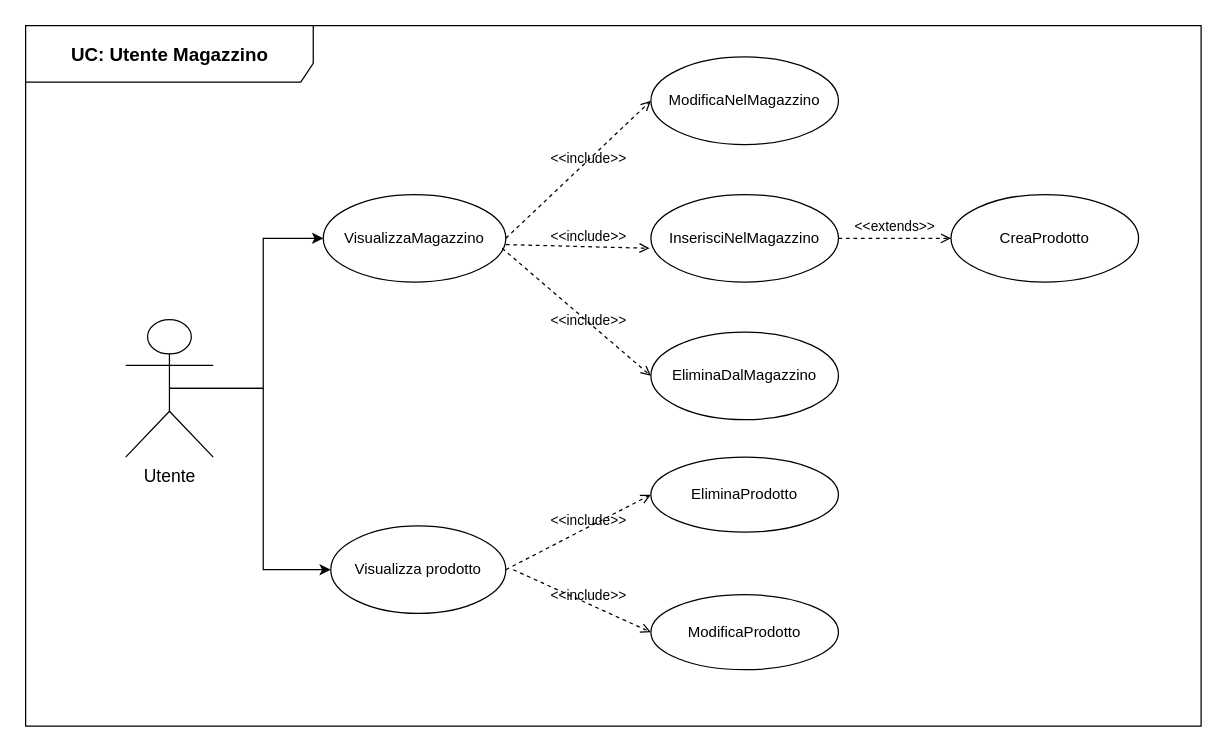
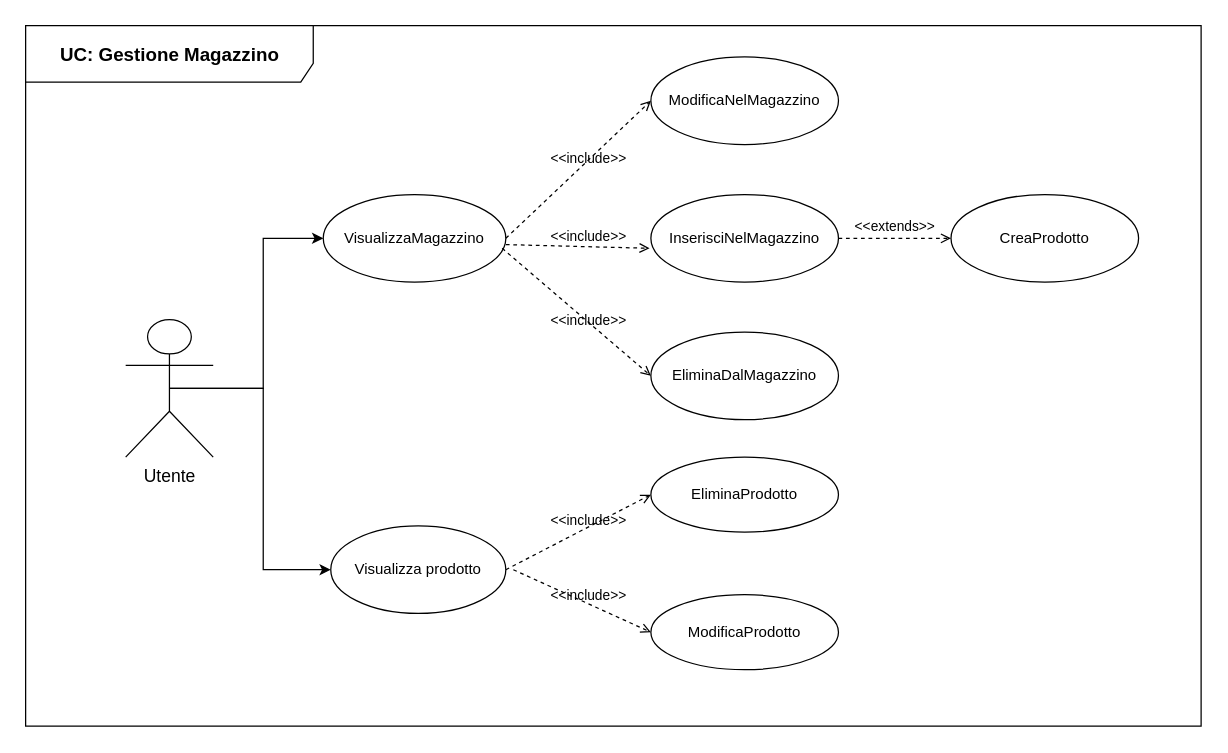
node "UC: Utente Magazzino": label "UC: Utente Magazzino" -> "UC: Gestione Magazzino"
